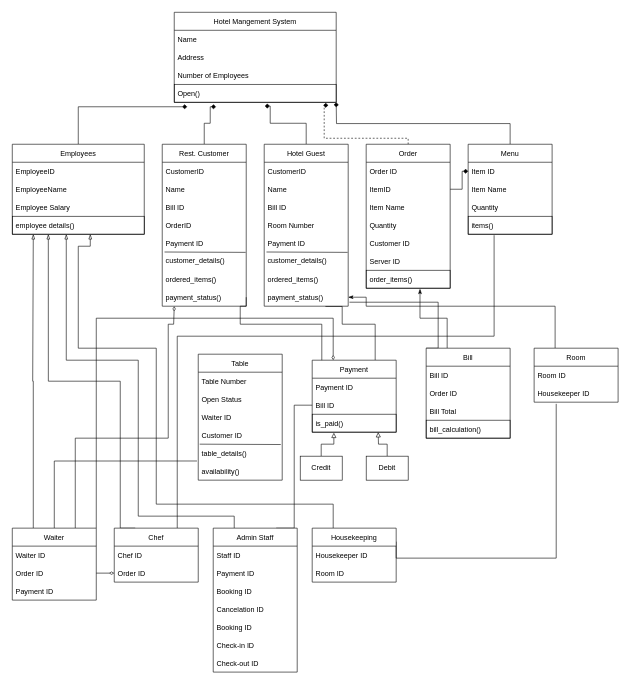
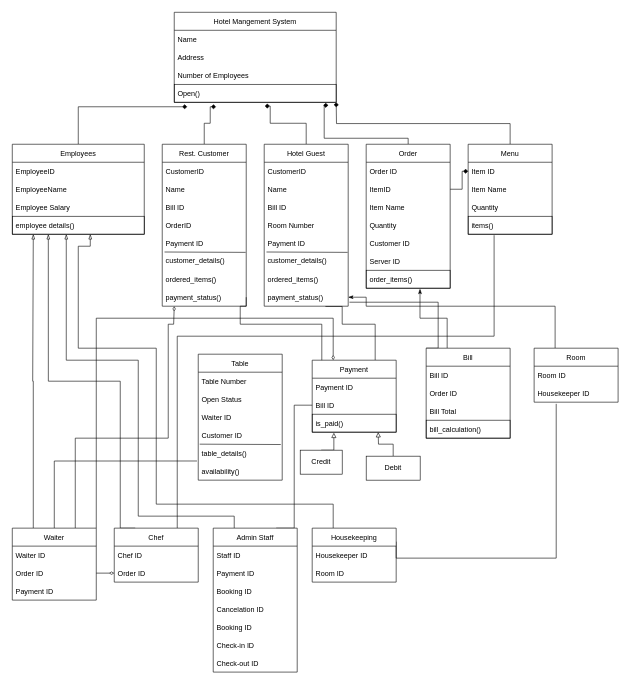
edge "Order" -> "Open()": style dashed -> solid
node "Credit": moved (321, 468) -> (321, 462)
node "Debit": size 42x24 -> 54x24
